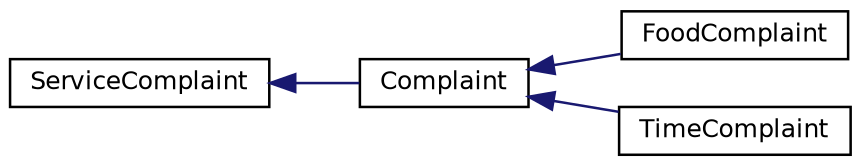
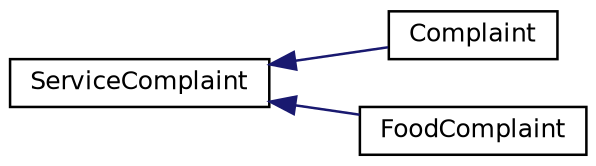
edge "FoodComplaint" -> "Complaint": now "FoodComplaint" -> "ServiceComplaint"
node "TimeComplaint": removed
